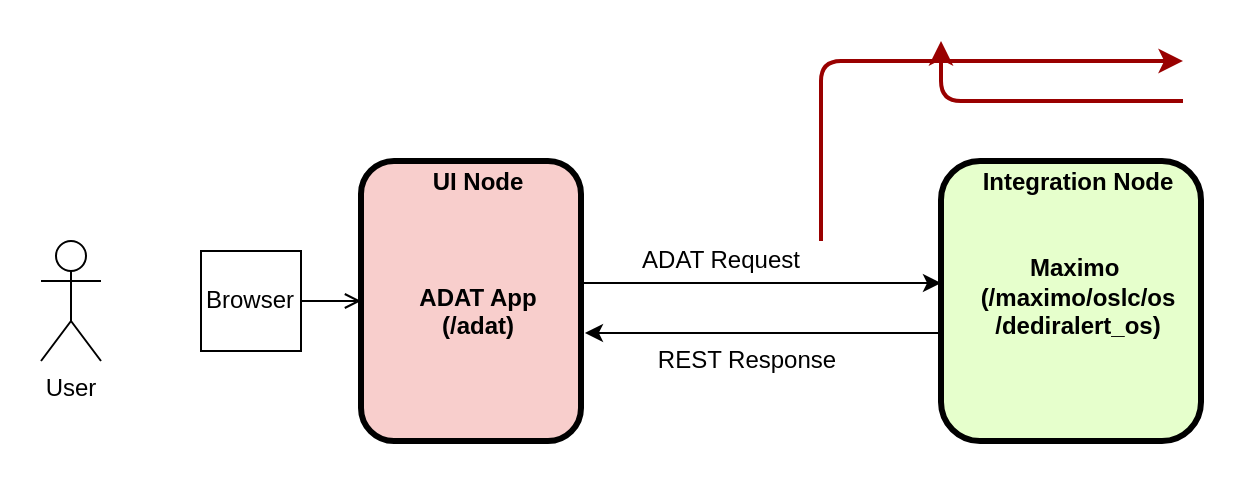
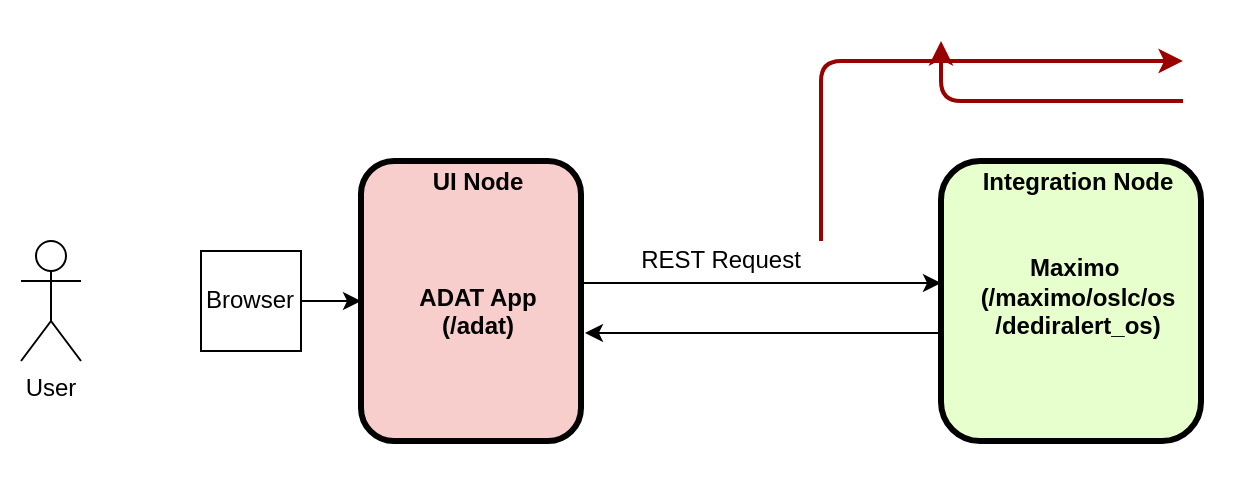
node "ADAT Request": label "ADAT Request" -> "REST Request"
node "User": moved (71, 301) -> (51, 301)
edge "Browser" -> "UI Node ADAT App (/adat)": arrowhead open -> classic
node "REST Response": removed
